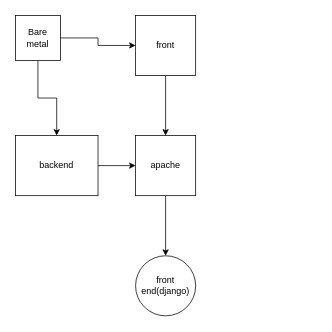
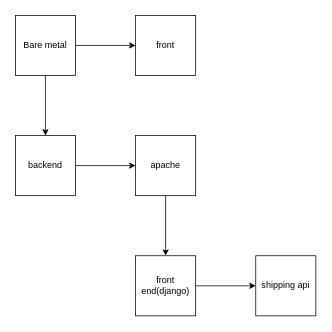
node "Bare metal": size 45x45 -> 60x60
edge "front" -> "apache": removed
node "backend": size 83x60 -> 60x60
node "front end(django)": shape ellipse -> rectangle
edge "front end(django)" -> "shipping api": added
node "shipping api": added
